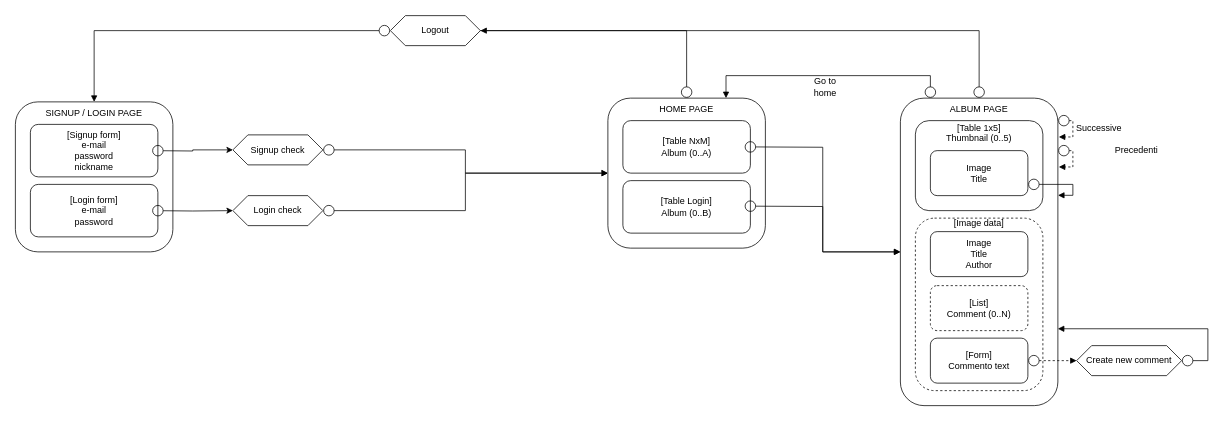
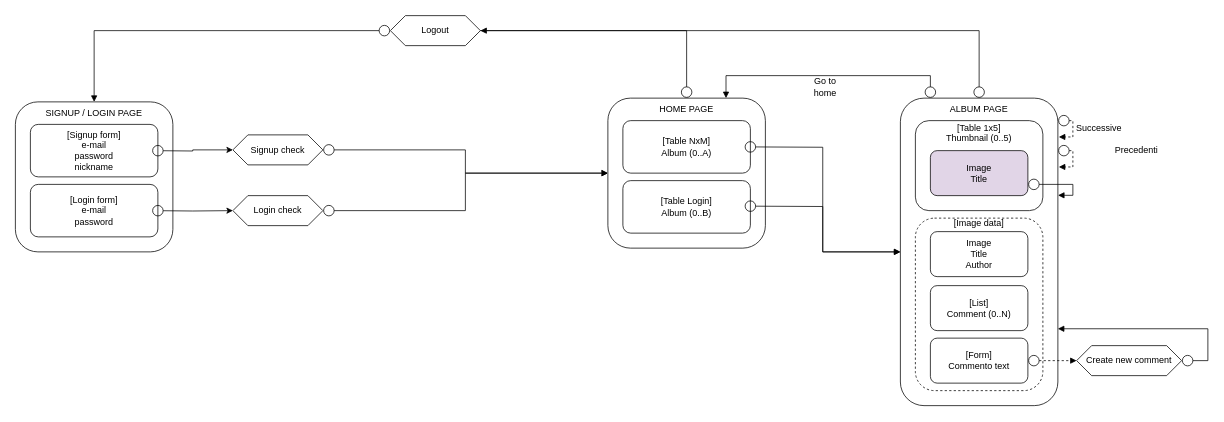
node "Image Title": fillcolor #ffffff -> #e1d5e7
node "[List] Comment (0..N)": style dashed -> solid
